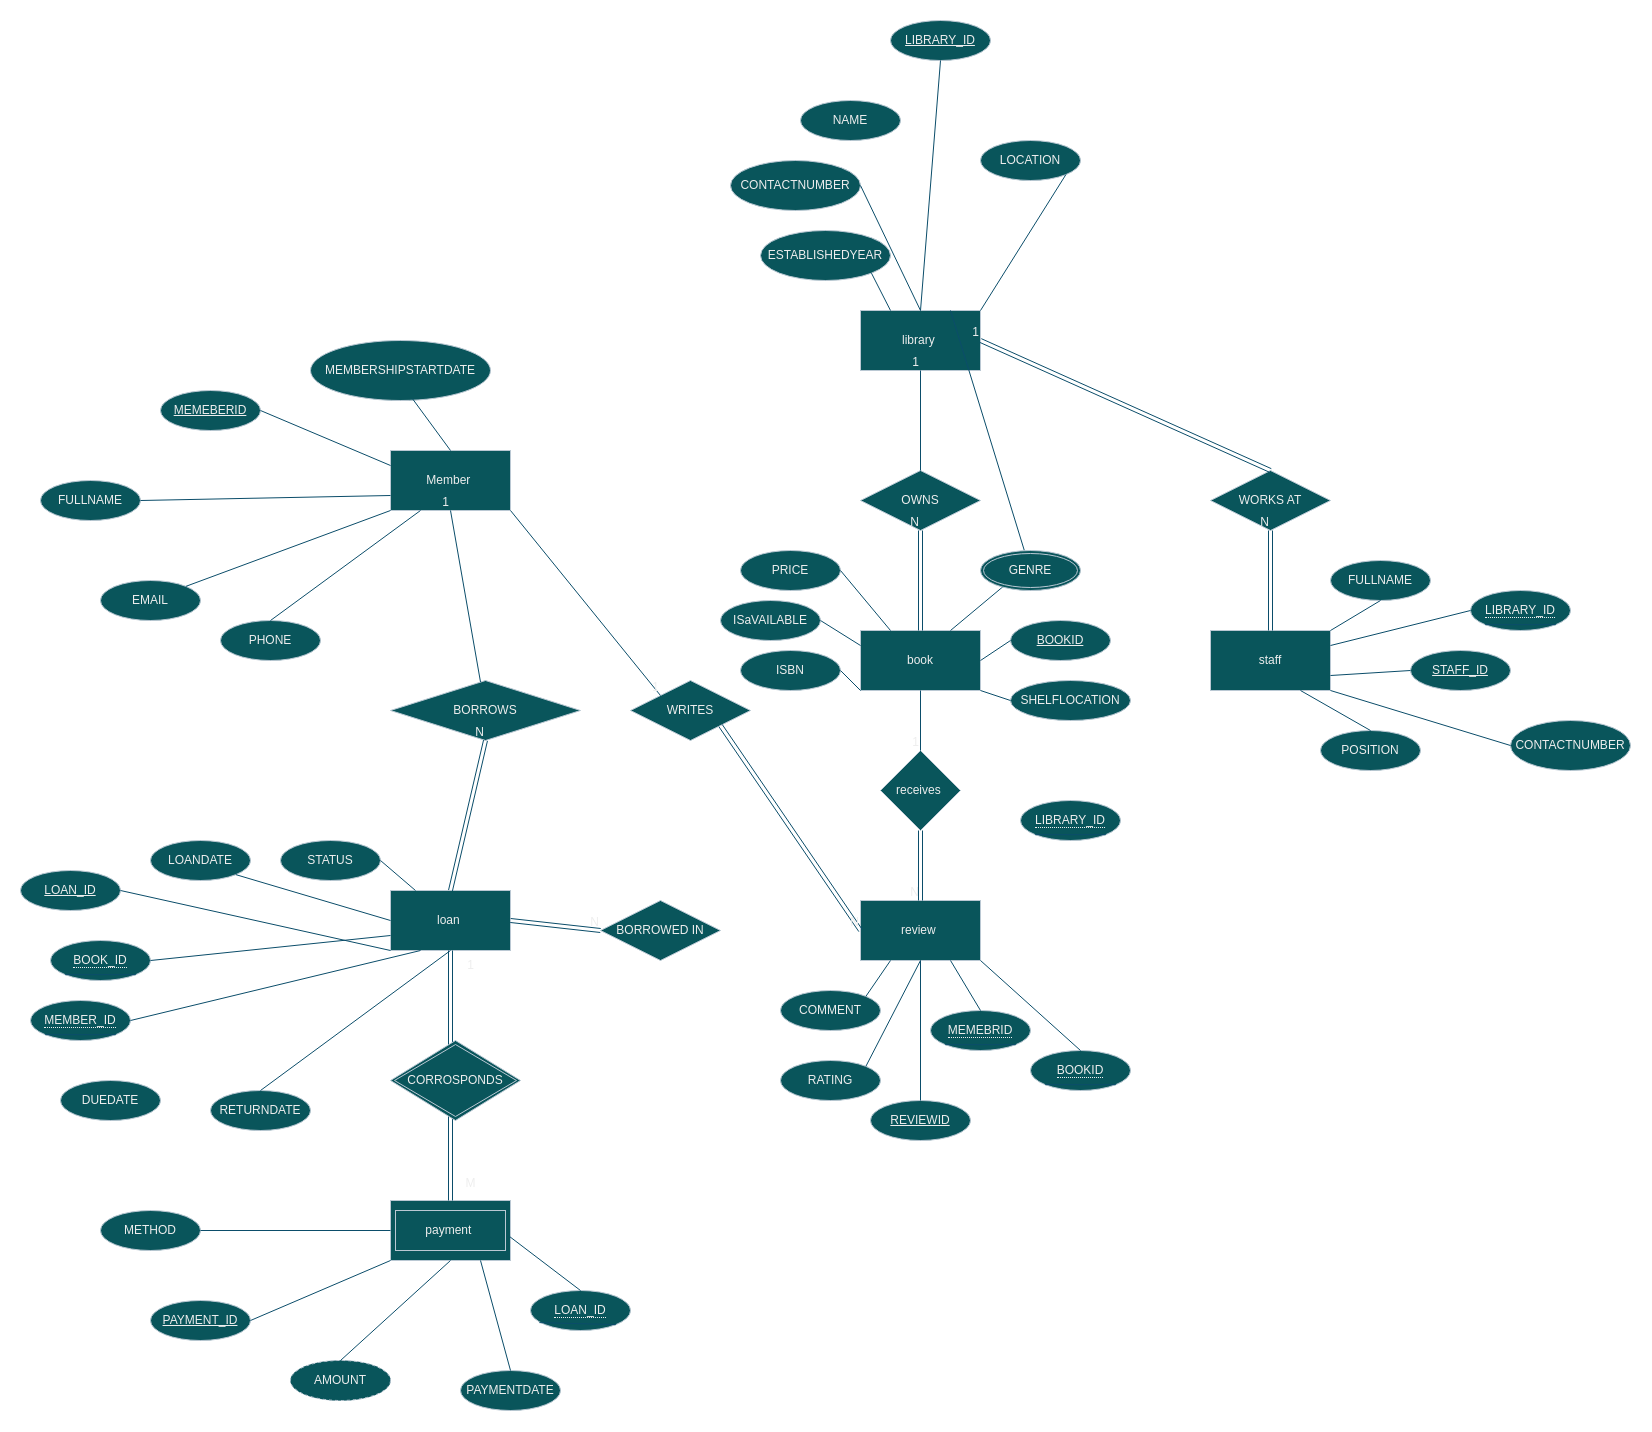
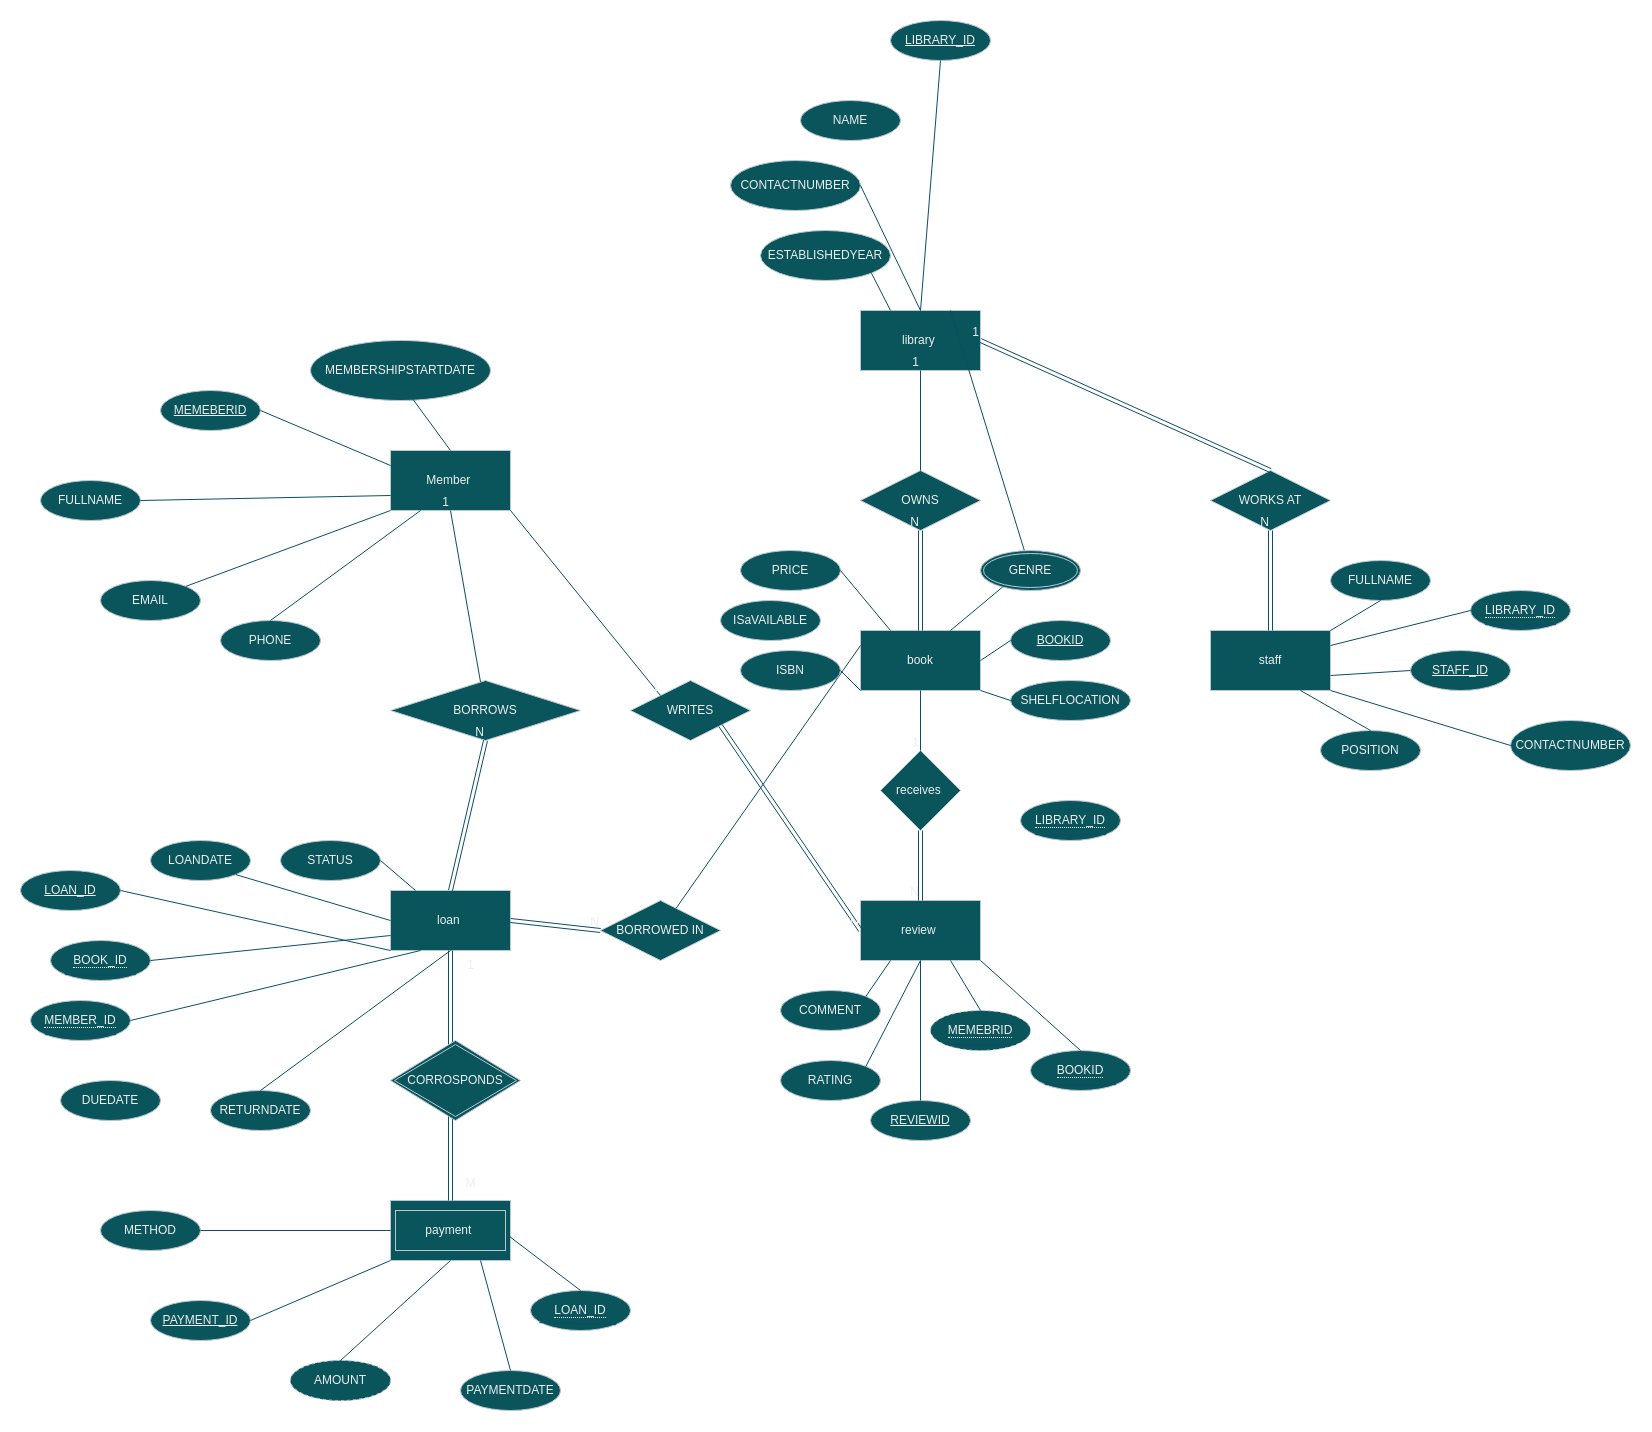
node "LOCATION": removed
edge "LOCATION" -- "library": removed
edge "ISaVAILABLE" -- "book": now "BORROWED IN" -- "book"
node "MEMEBRID": style solid -> dashed
